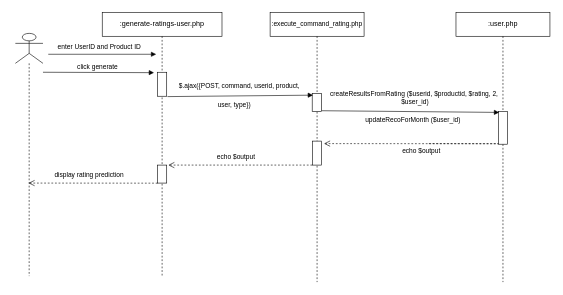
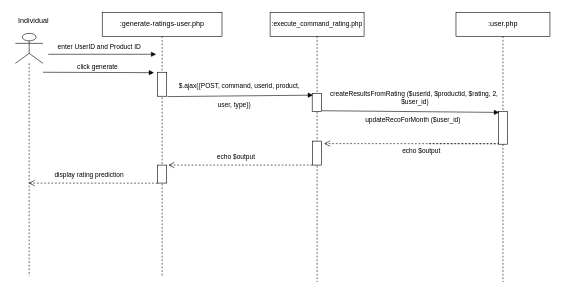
node "Individual": added
